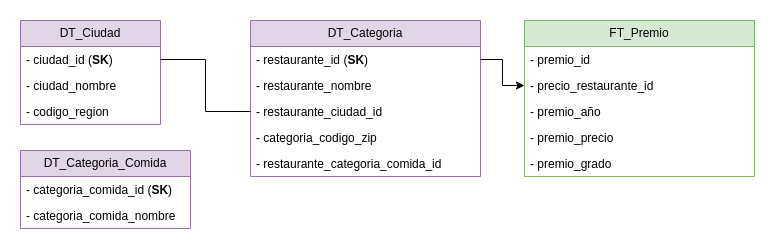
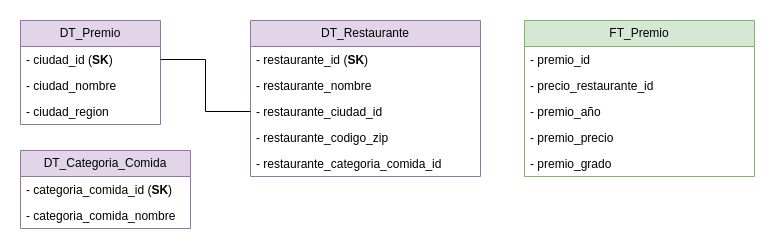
node "DT_Ciudad": label "DT_Ciudad" -> "DT_Premio"
node "DT_Categoria": label "DT_Categoria" -> "DT_Restaurante"
edge "- restaurante_id (SK)" -> "- precio_restaurante_id": removed
node "- codigo_region": label "- codigo_region" -> "- ciudad_region"
node "- categoria_codigo_zip": label "- categoria_codigo_zip" -> "- restaurante_codigo_zip"
